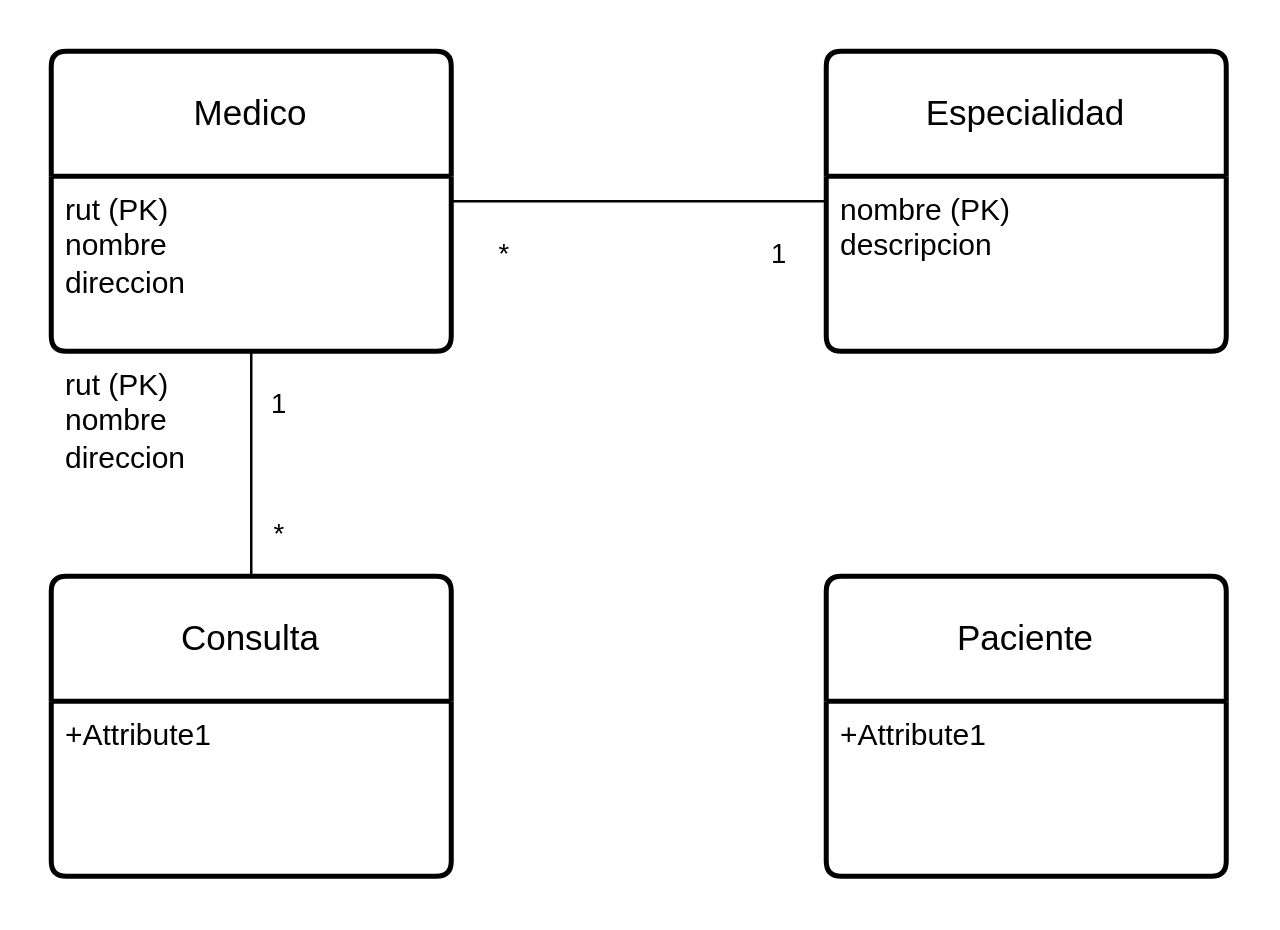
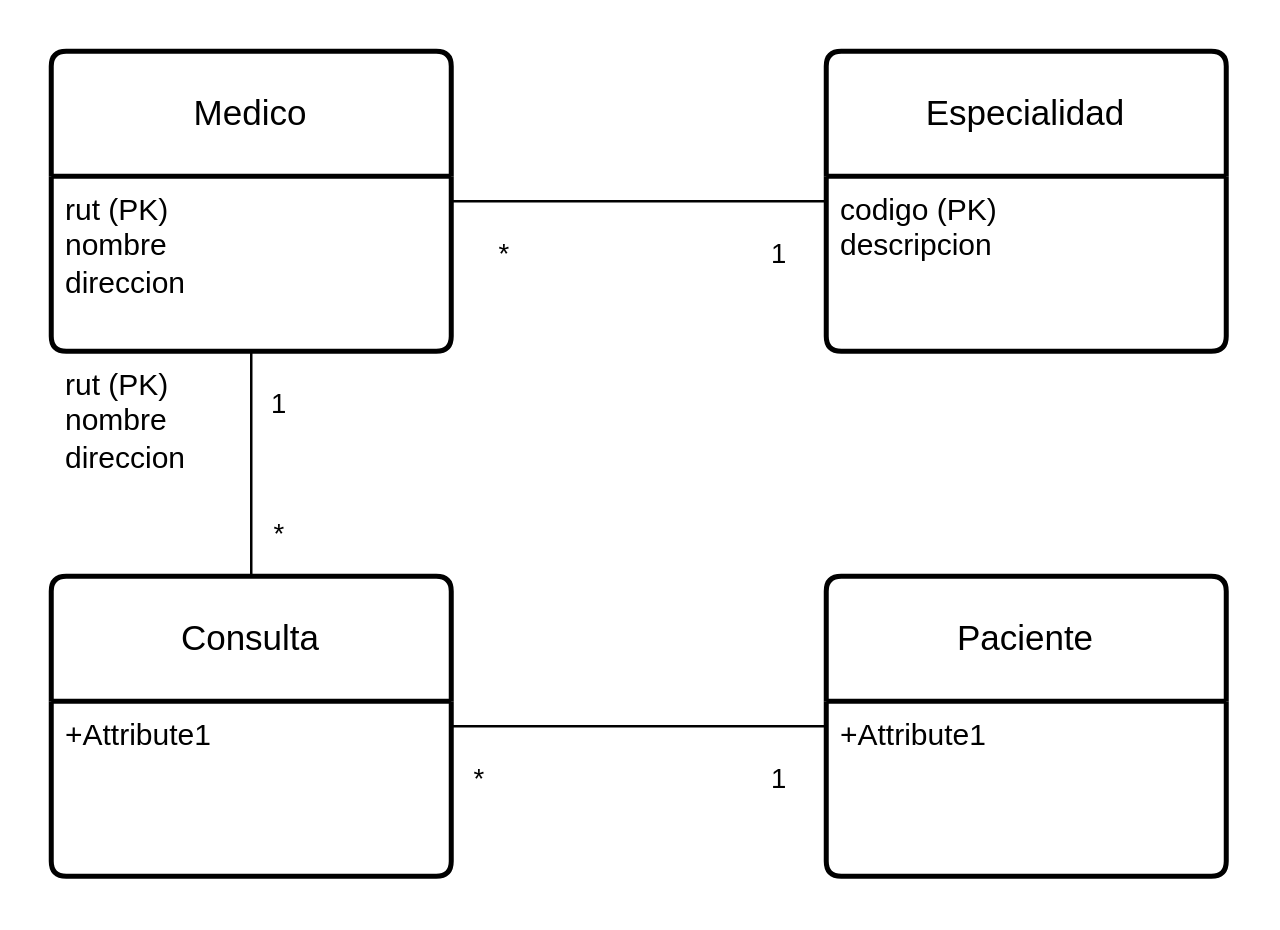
node "nombre (PK) descripcion": label "nombre (PK) descripcion" -> "codigo (PK) descripcion"
edge "Consulta" -- "Paciente": added, labels "*", "1"
